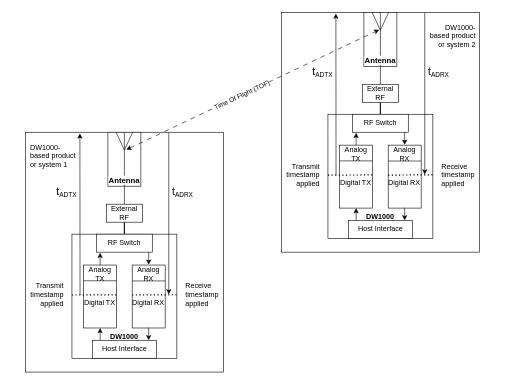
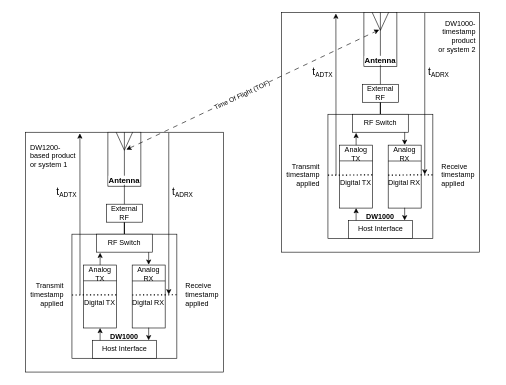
node "DW1000- based product or system 2": label "DW1000- based product or system 2" -> "DW1000- timestamp product or system 2"
node "DW1000- based product or system 1": label "DW1000- based product or system 1" -> "DW1200- based product or system 1"
